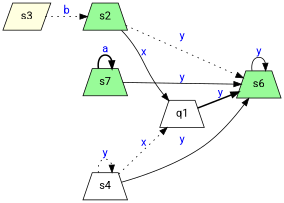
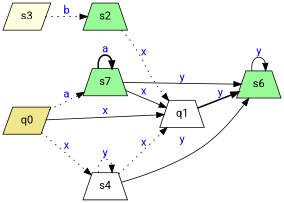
edge "s2" -> "s6": removed, label "y"
edge "s2" -> "q1": style solid -> dotted
edge "s7" -> "q1": added, label "x"
node "q0": added
